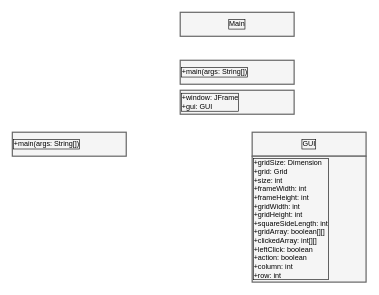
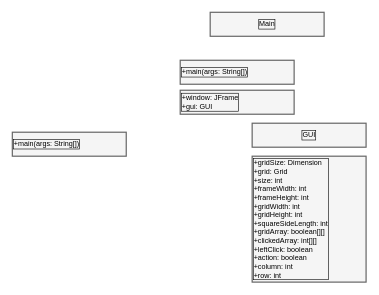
node "Main": moved (237, 24) -> (267, 24)
node "GUI": moved (309, 144) -> (309, 135)
